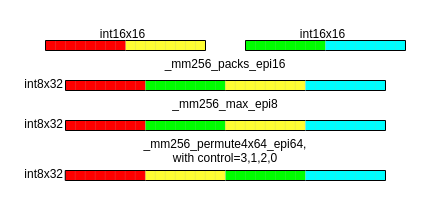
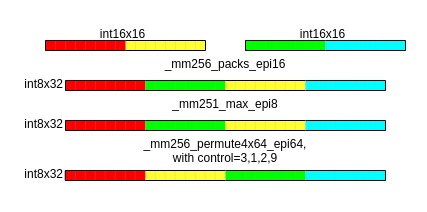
node "_mm256_max_epi8": label "_mm256_max_epi8" -> "_mm251_max_epi8"
node "_mm256_permute4x64_epi64, with control=3,1,2,0": label "_mm256_permute4x64_epi64, with control=3,1,2,0" -> "_mm256_permute4x64_epi64, with control=3,1,2,9"
